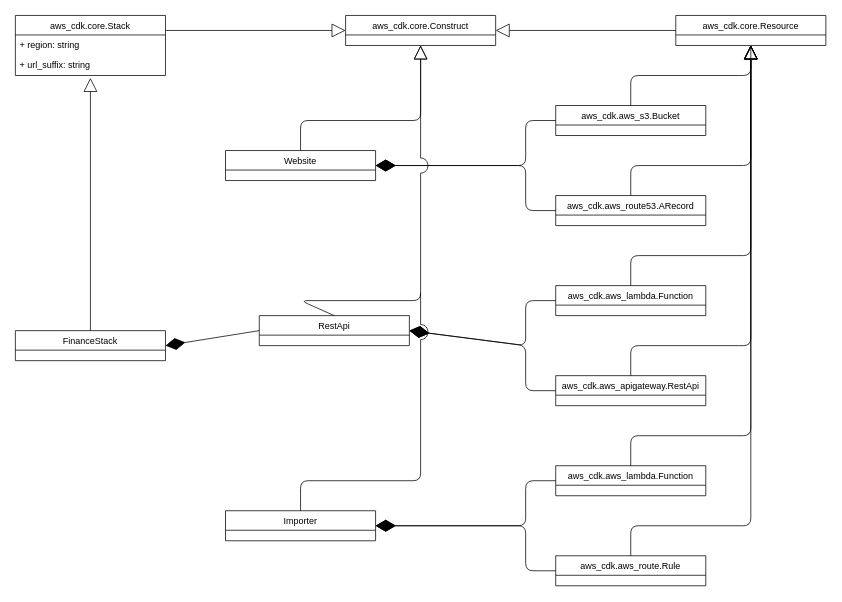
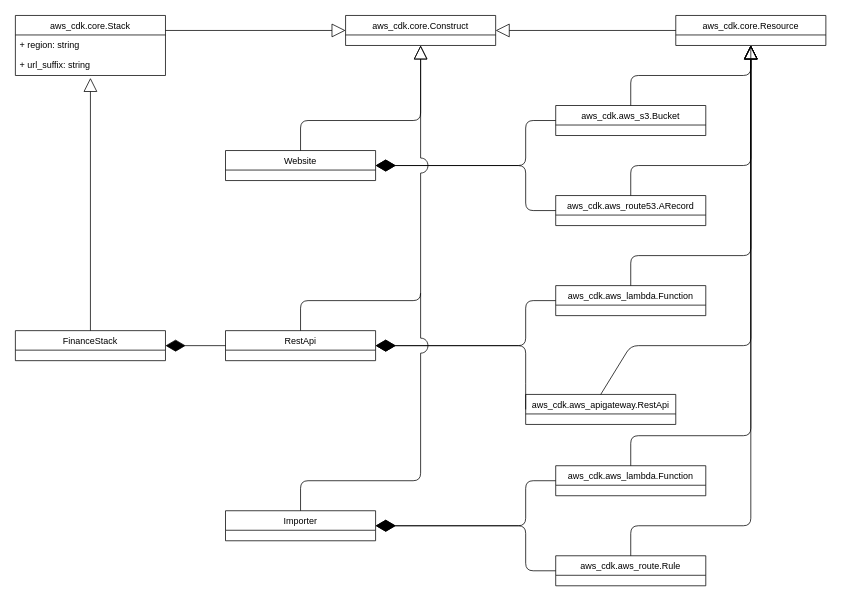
node "RestApi": moved (334, 330) -> (300, 345)
node "aws_cdk.aws_apigateway.RestApi": moved (630, 390) -> (600, 409)
